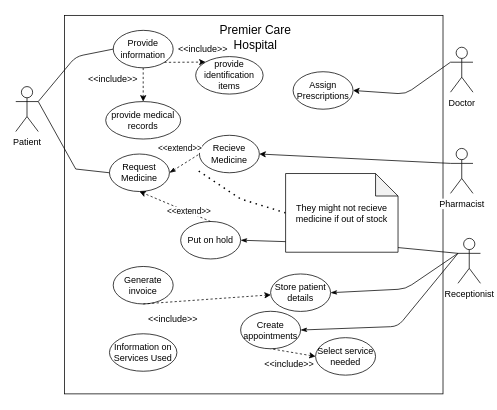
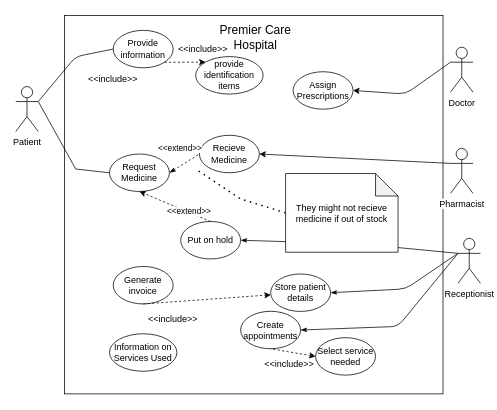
edge "Provide information" -> "provide medical records": removed
node "provide medical records": removed
